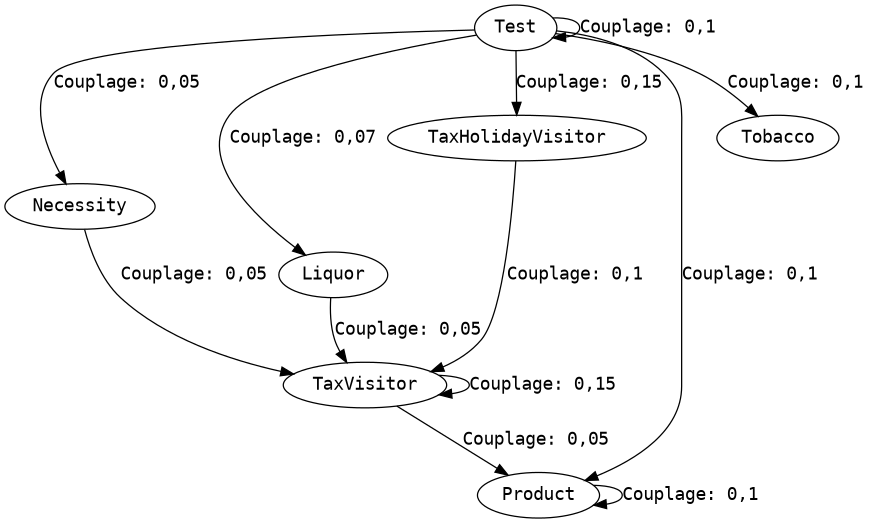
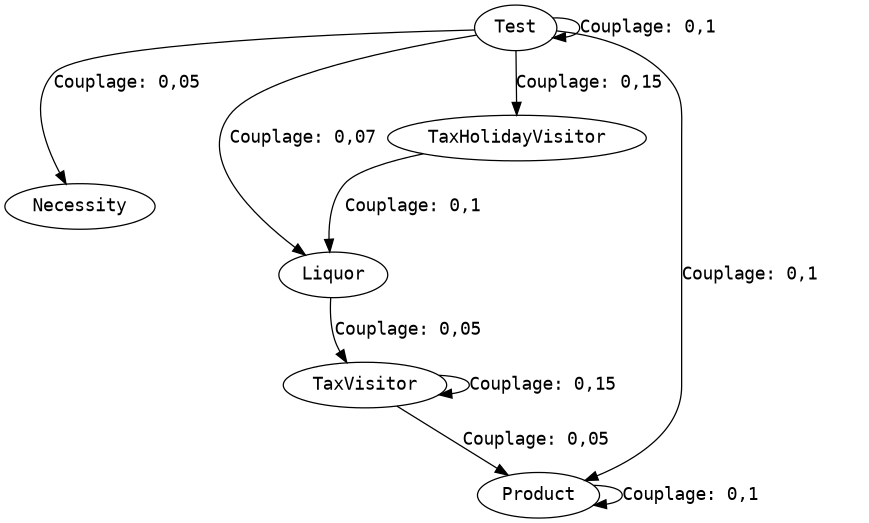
node "Tobacco": removed
edge "TaxHolidayVisitor" -> "TaxVisitor": now "TaxHolidayVisitor" -> "Liquor"
edge "Necessity" -> "TaxVisitor": removed, label "Couplage: 0,05"
